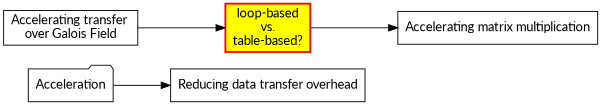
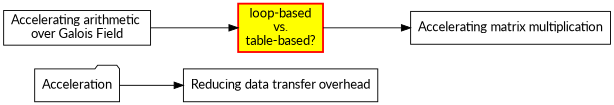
node "Accelerating transfer over Galois Field": label "Accelerating transfer over Galois Field" -> "Accelerating arithmetic over Galois Field"
